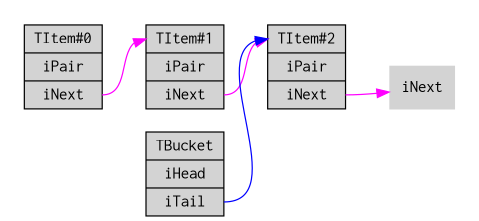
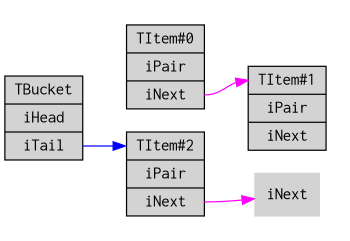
edge "TItem#1" -> "TItem#2": removed
